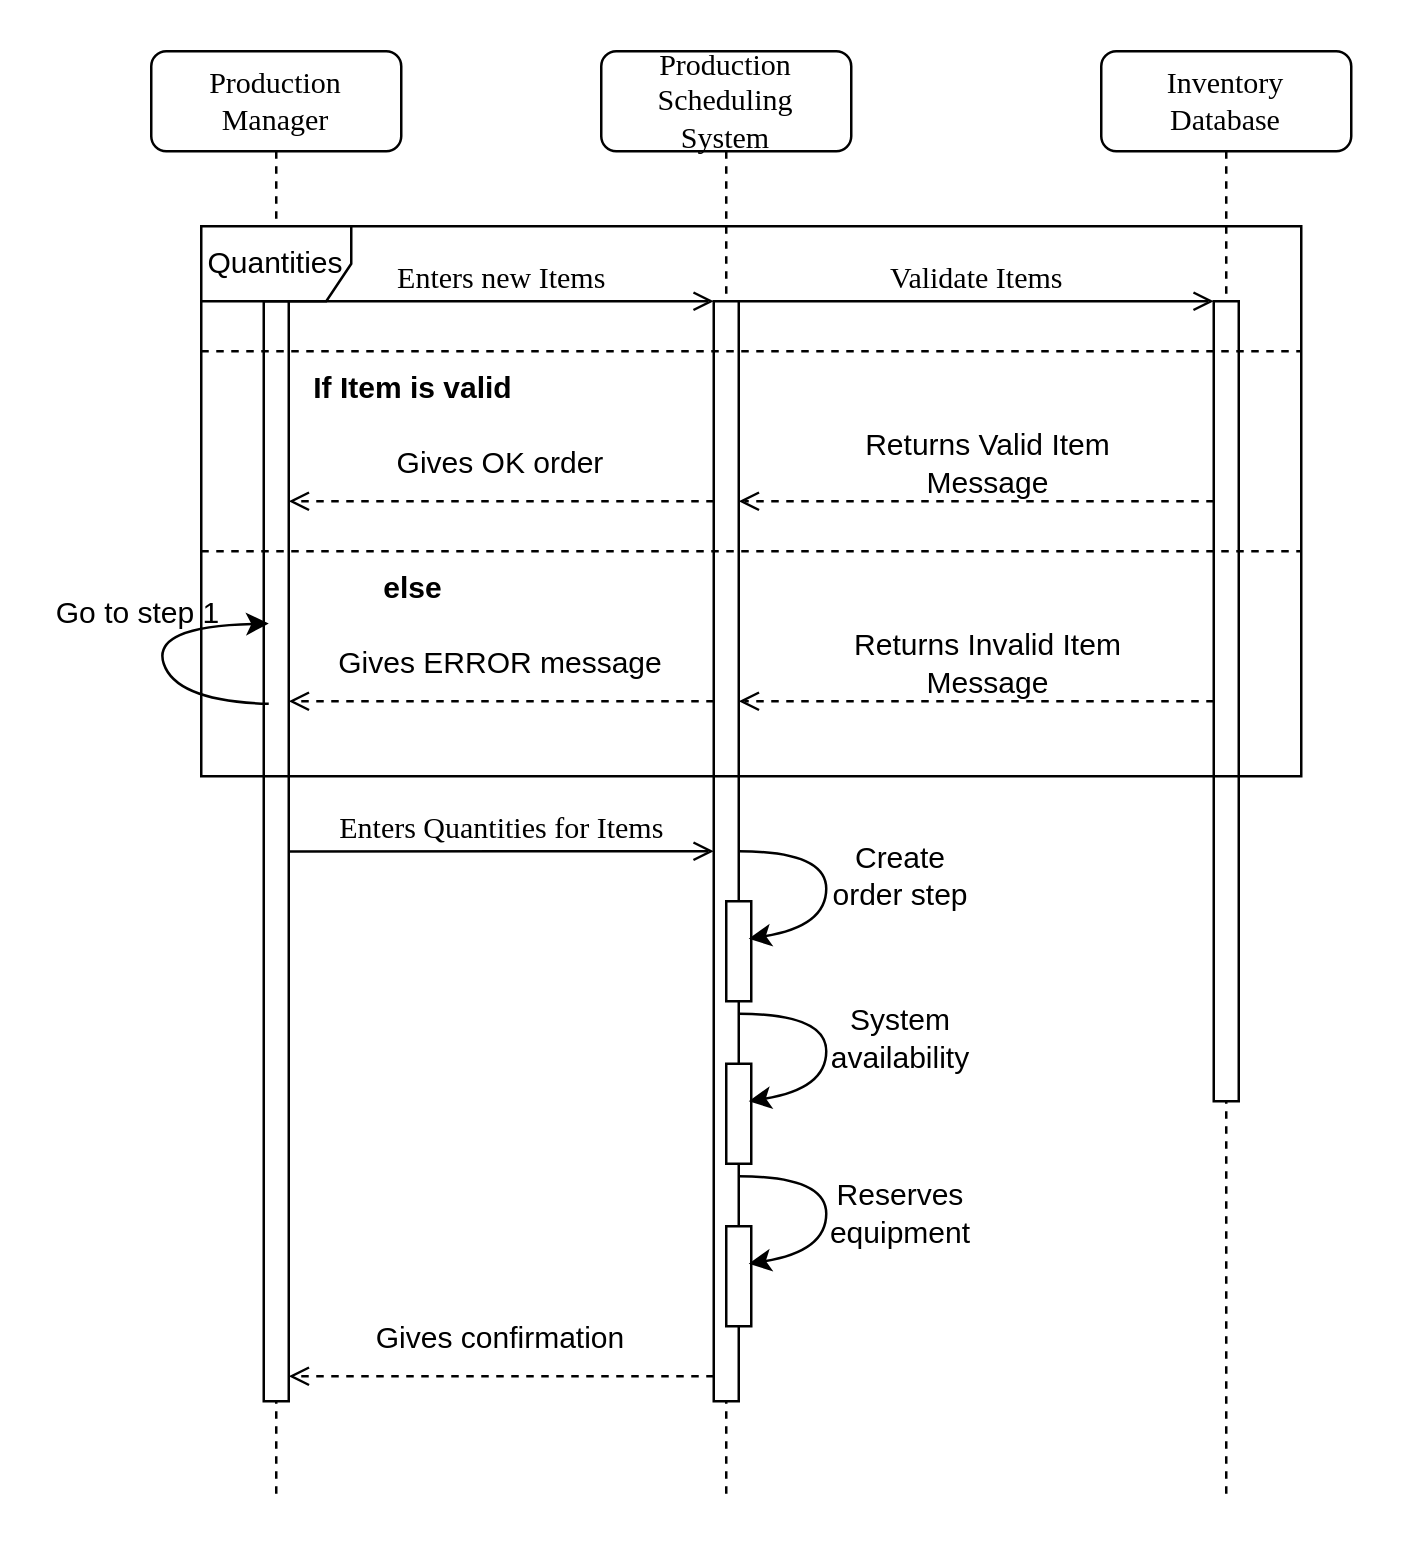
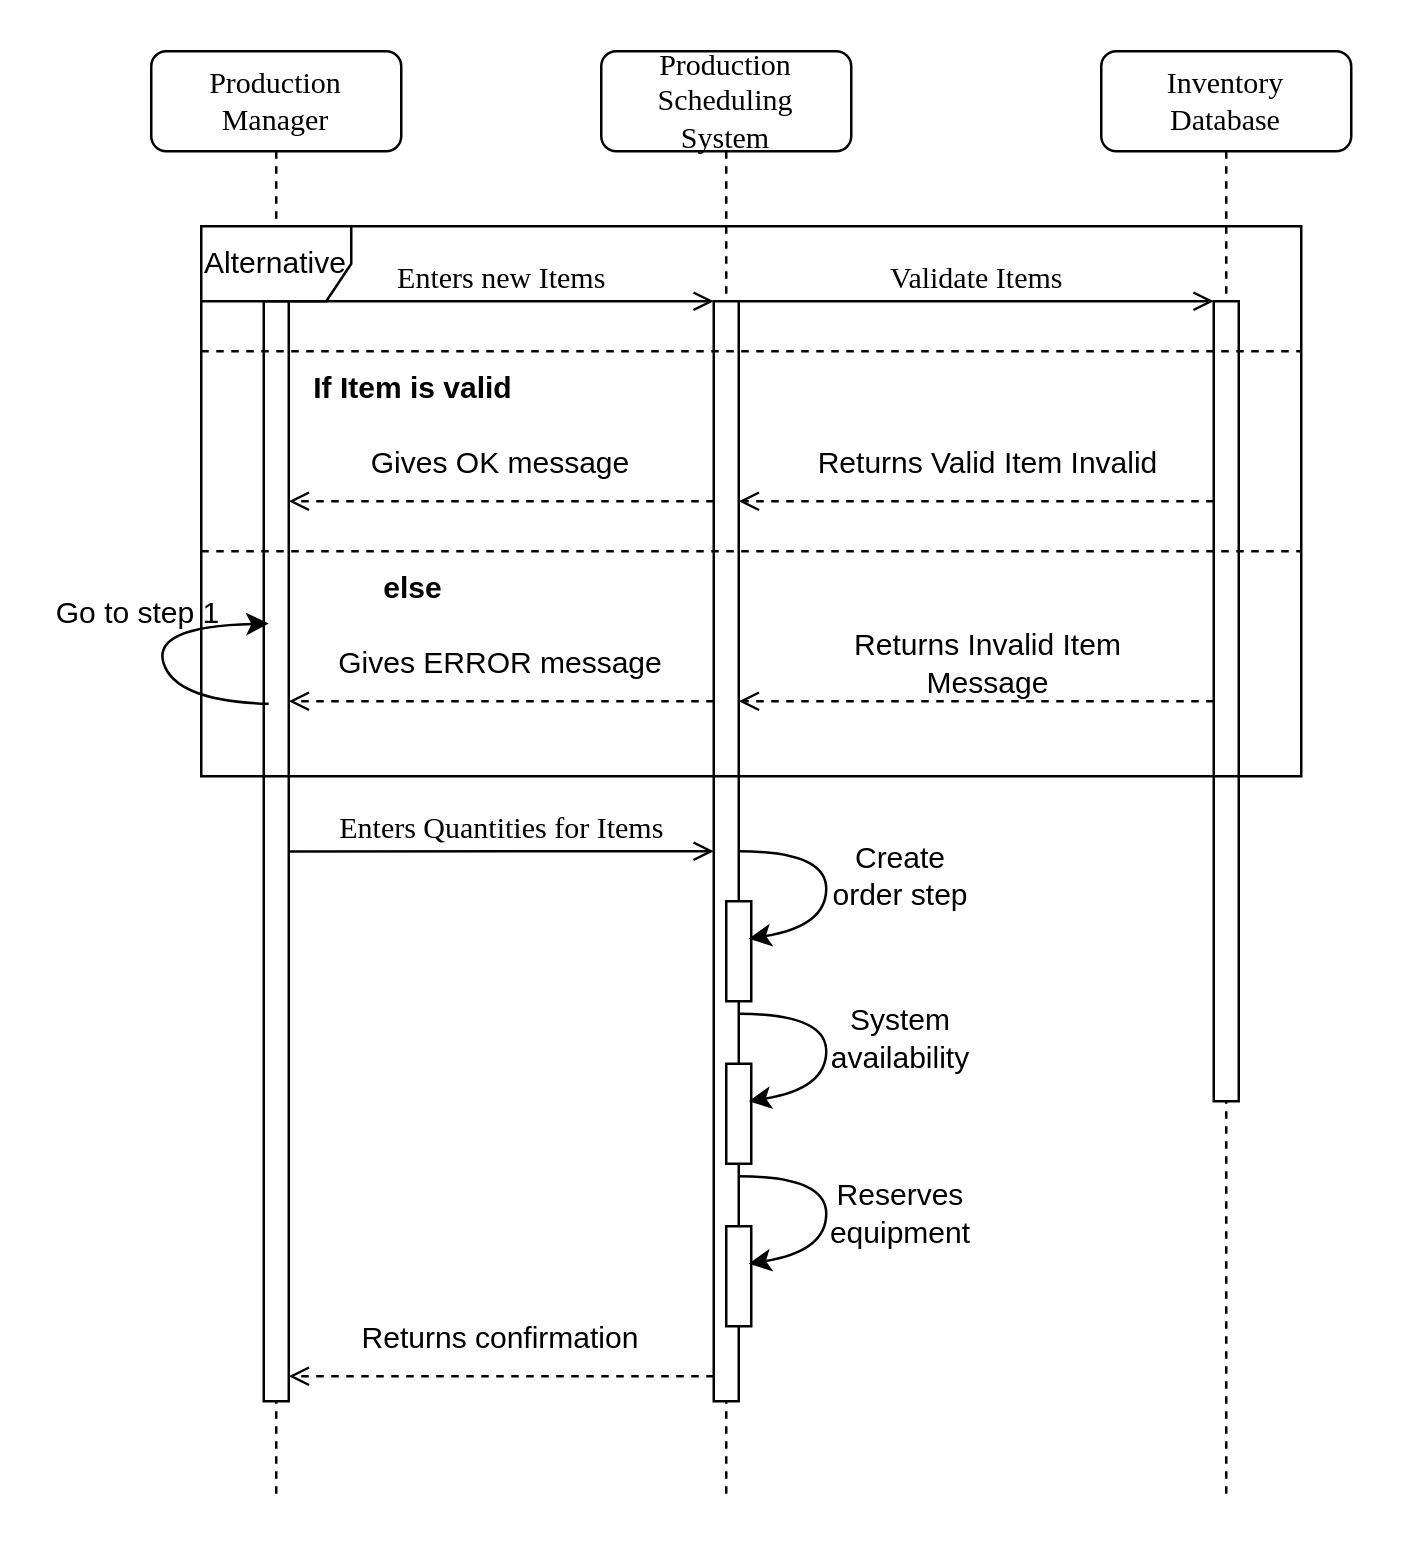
node "Quantities": label "Quantities" -> "Alternative"
node "Gives OK order": label "Gives OK order" -> "Gives OK message"
node "Returns Valid Item Message": label "Returns Valid Item Message" -> "Returns Valid Item Invalid"
node "Gives confirmation": label "Gives confirmation" -> "Returns confirmation"
